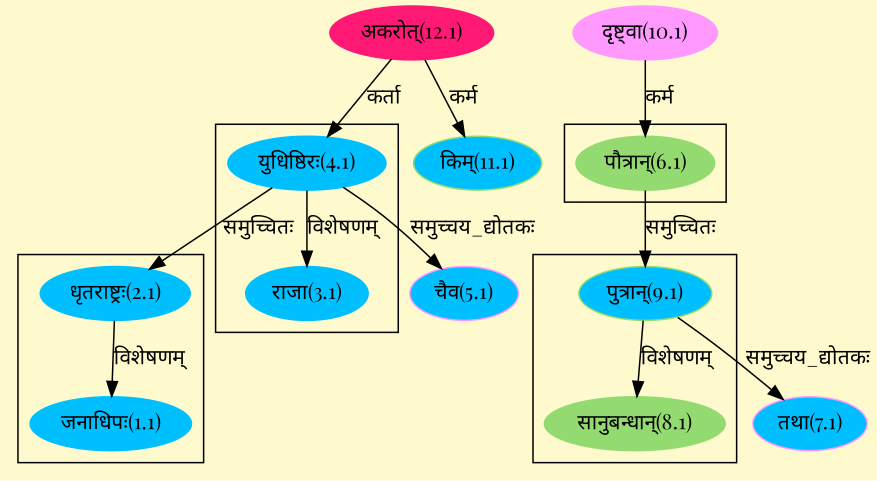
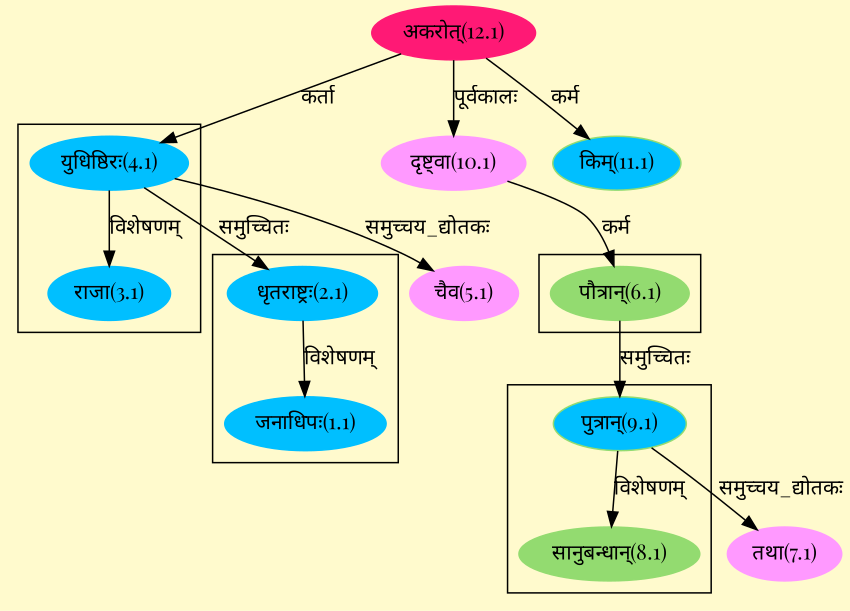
edge "अकरोत्(12.1)" -> "दृष्ट्वा(10.1)": added, label "पूर्वकालः"
node "चैव(5.1)": fillcolor #00bfff -> #ff99ff
node "तथा(7.1)": fillcolor #00bfff -> #ff99ff
